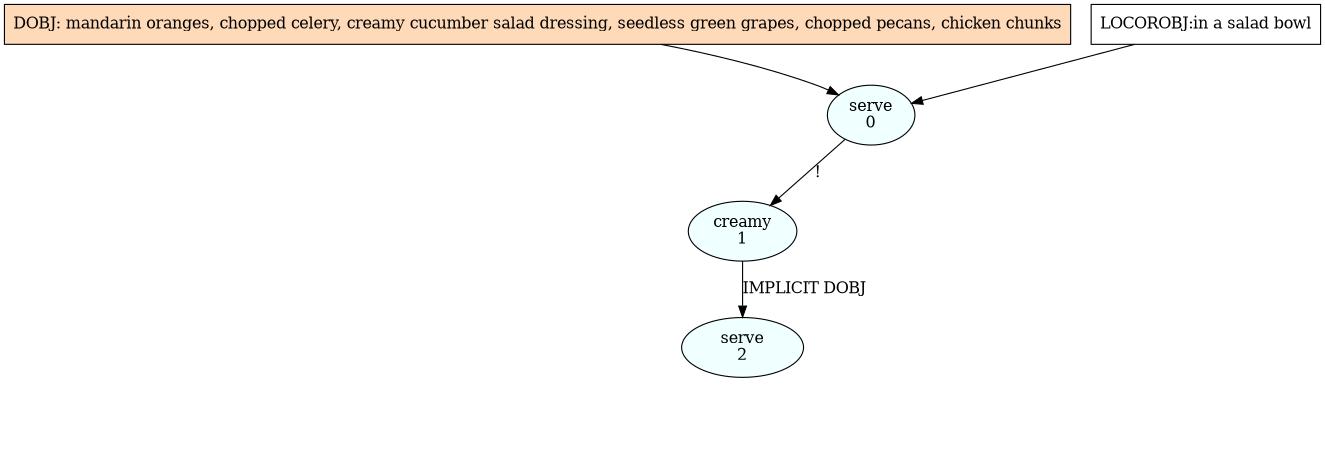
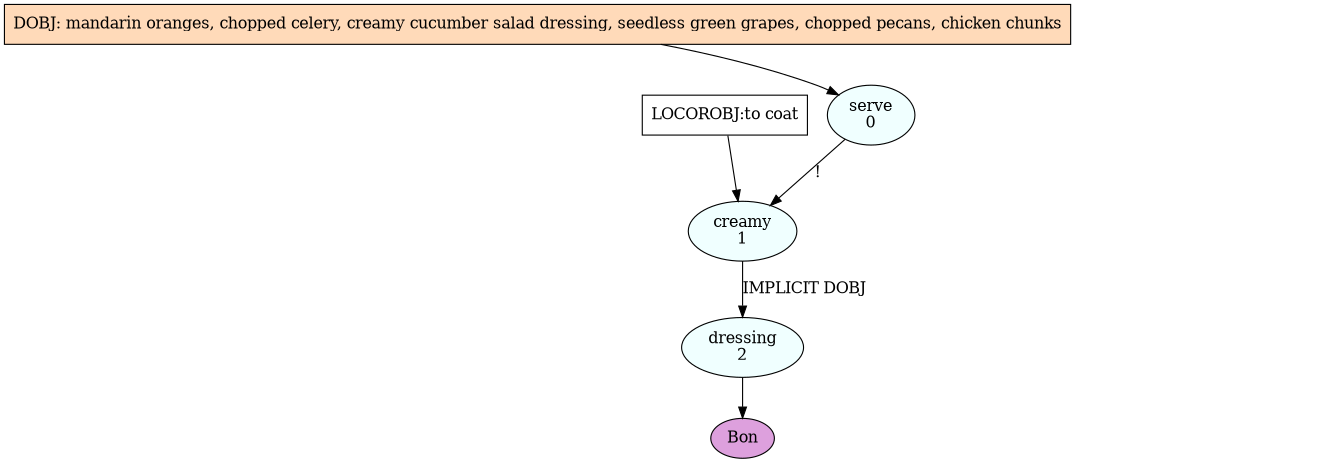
node "LOCOROBJ:in a salad bowl": removed
node "LOCOROBJ:to coat": added
node "serve 2": label "serve 2" -> "dressing 2"
node "Bon": added
